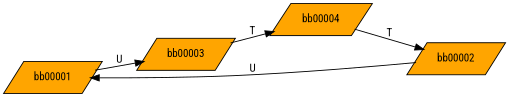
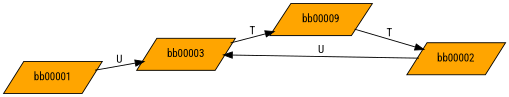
node "bb00004": label "bb00004" -> "bb00009"
edge "bb00002" -> "bb00001": now "bb00002" -> "bb00003"
